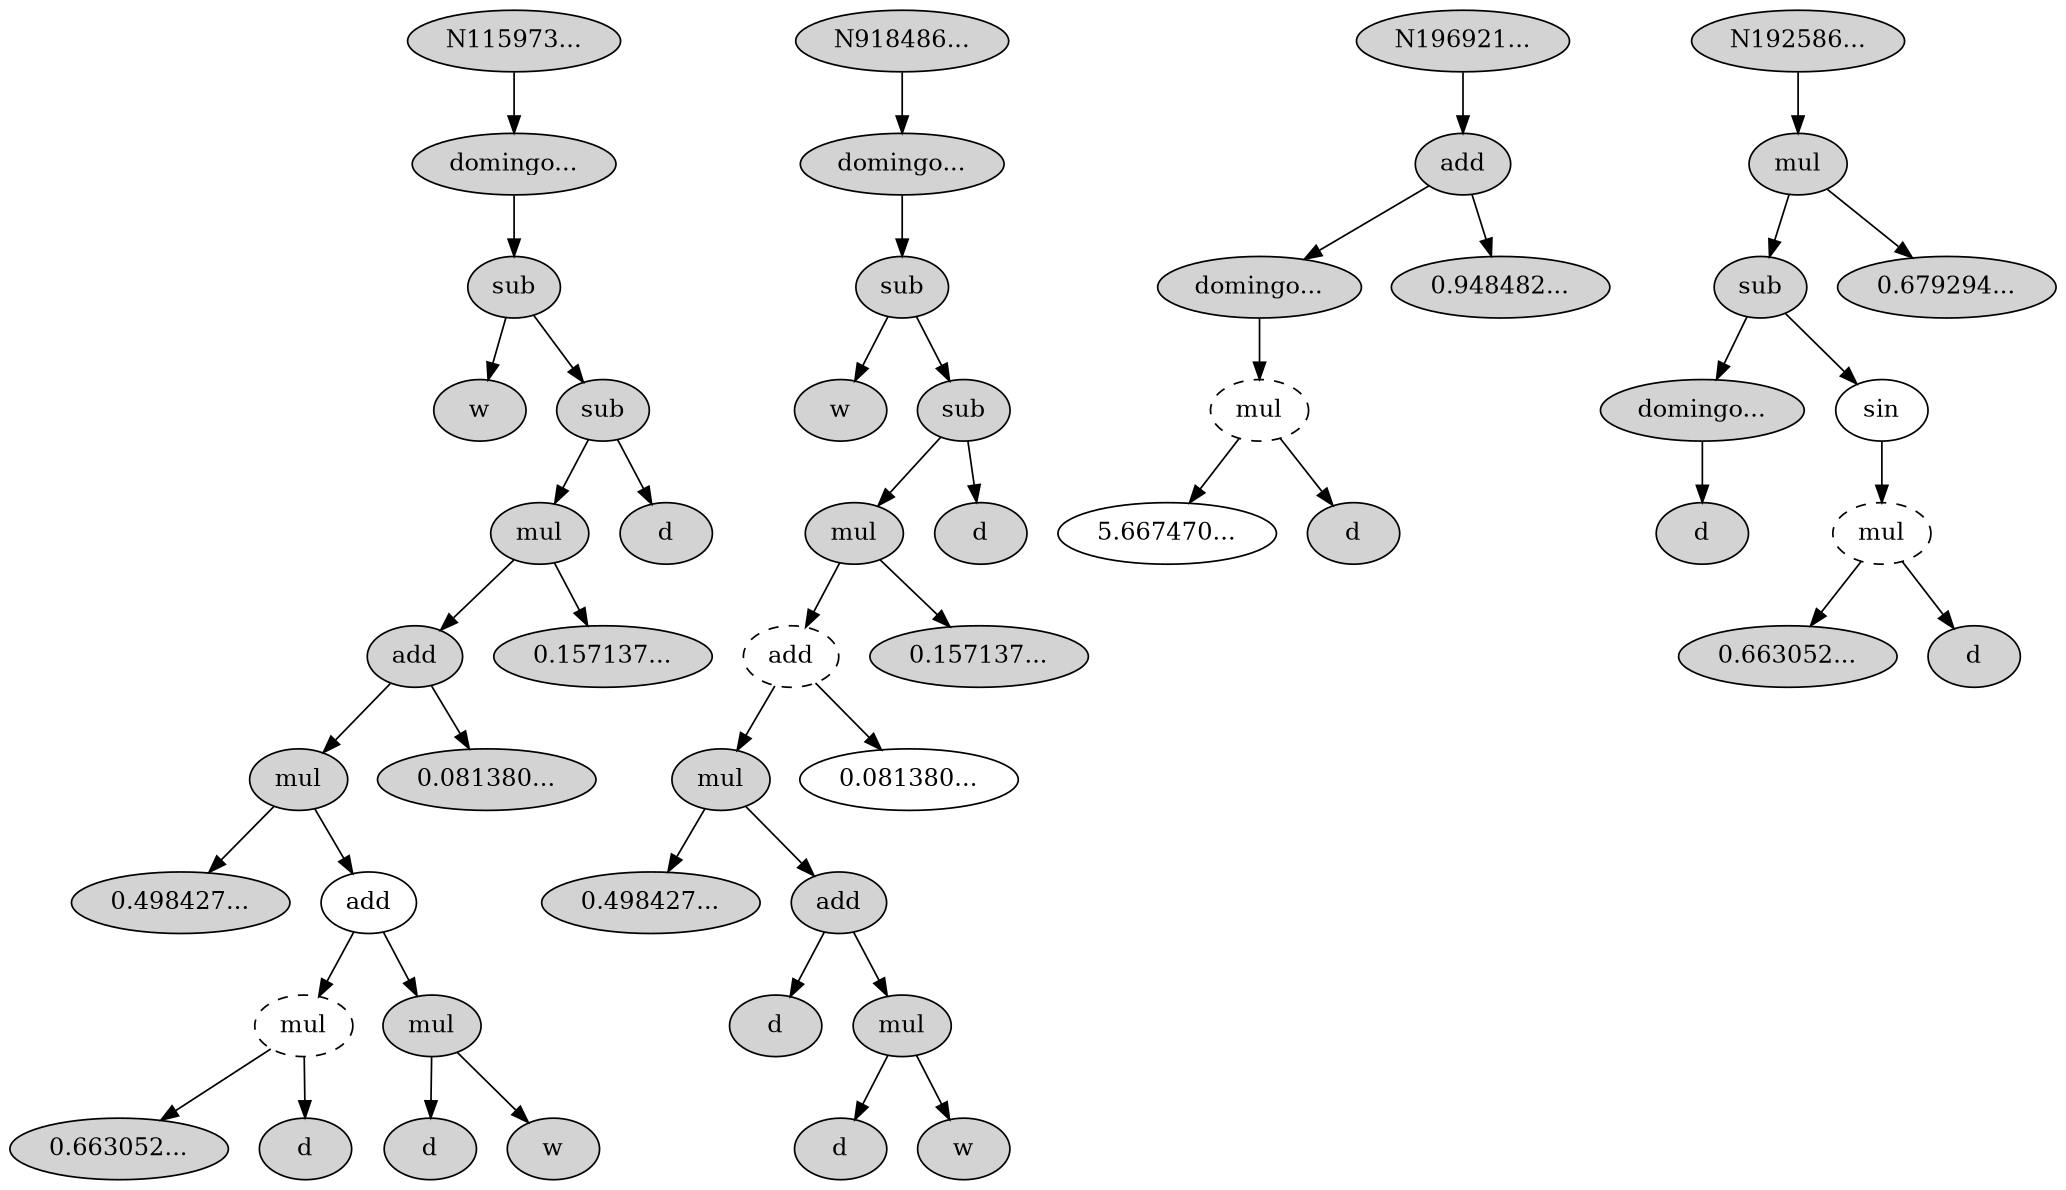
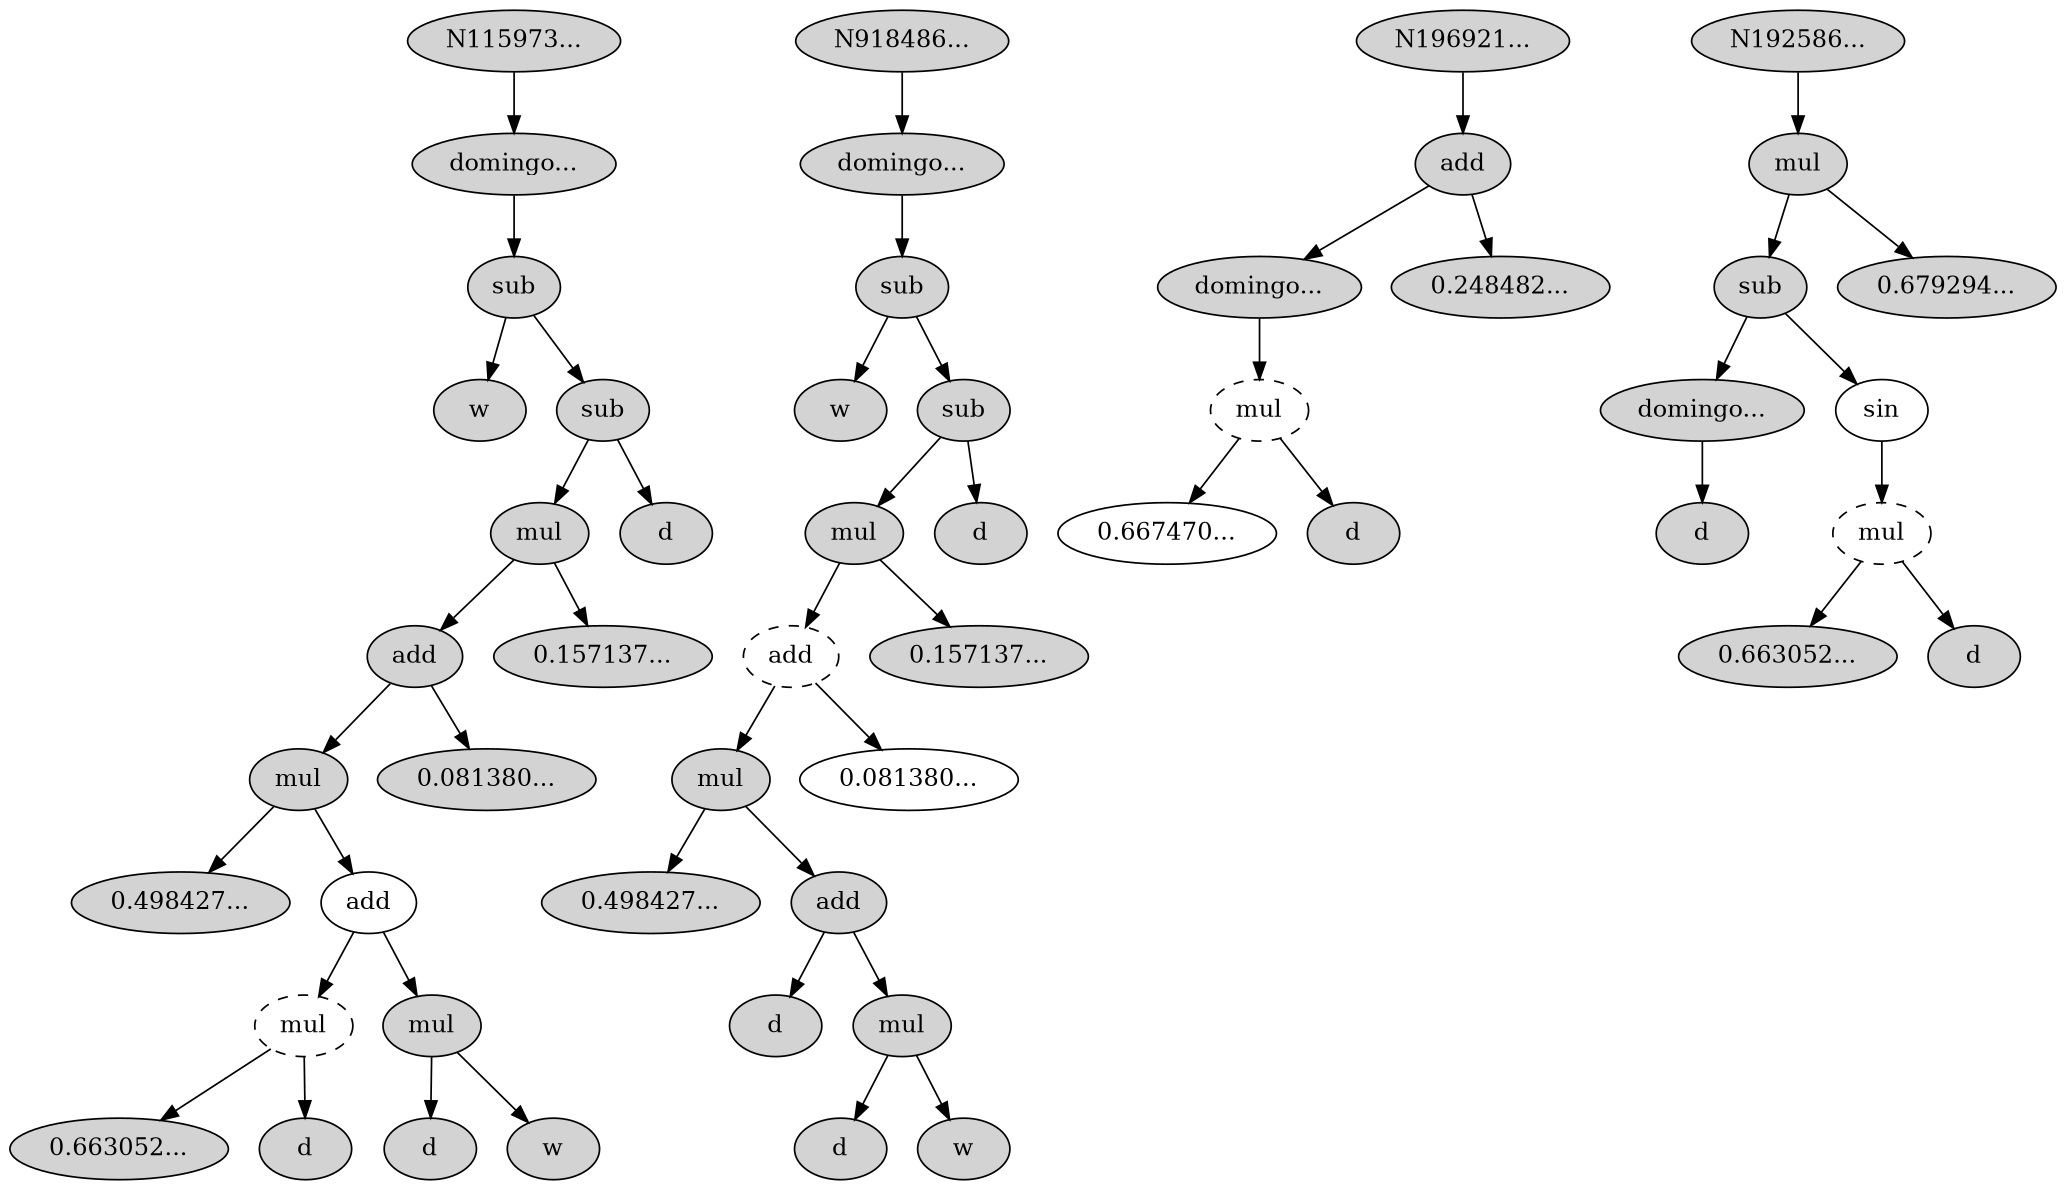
node "0.948482...": label "0.948482..." -> "0.248482..."
node "5.667470...": label "5.667470..." -> "0.667470..."
